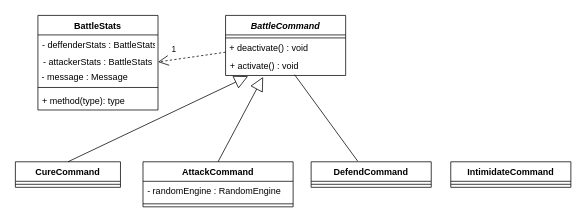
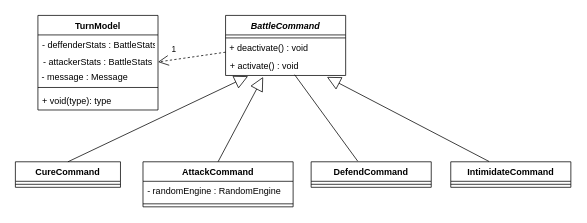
node "BattleStats": label "BattleStats" -> "TurnModel"
node "+ method(type): type": label "+ method(type): type" -> "+ void(type): type"
edge "IntimidateCommand" -> "+ activate() : void": added
